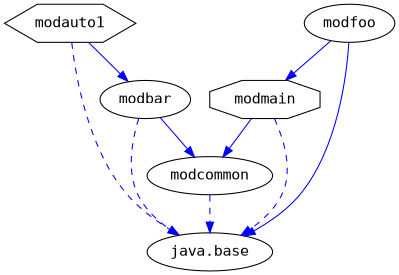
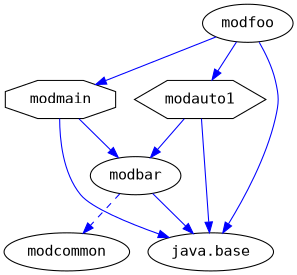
edge "modfoo" -> "modauto1": added
edge "modbar" -> "modcommon": style solid -> dashed
edge "modmain" -> "modcommon": now "modmain" -> "modbar"
edge "modauto1" -> "java.base": style dashed -> solid
edge "modbar" -> "java.base": style dashed -> solid
edge "modmain" -> "java.base": style dashed -> solid
edge "modcommon" -> "java.base": removed
